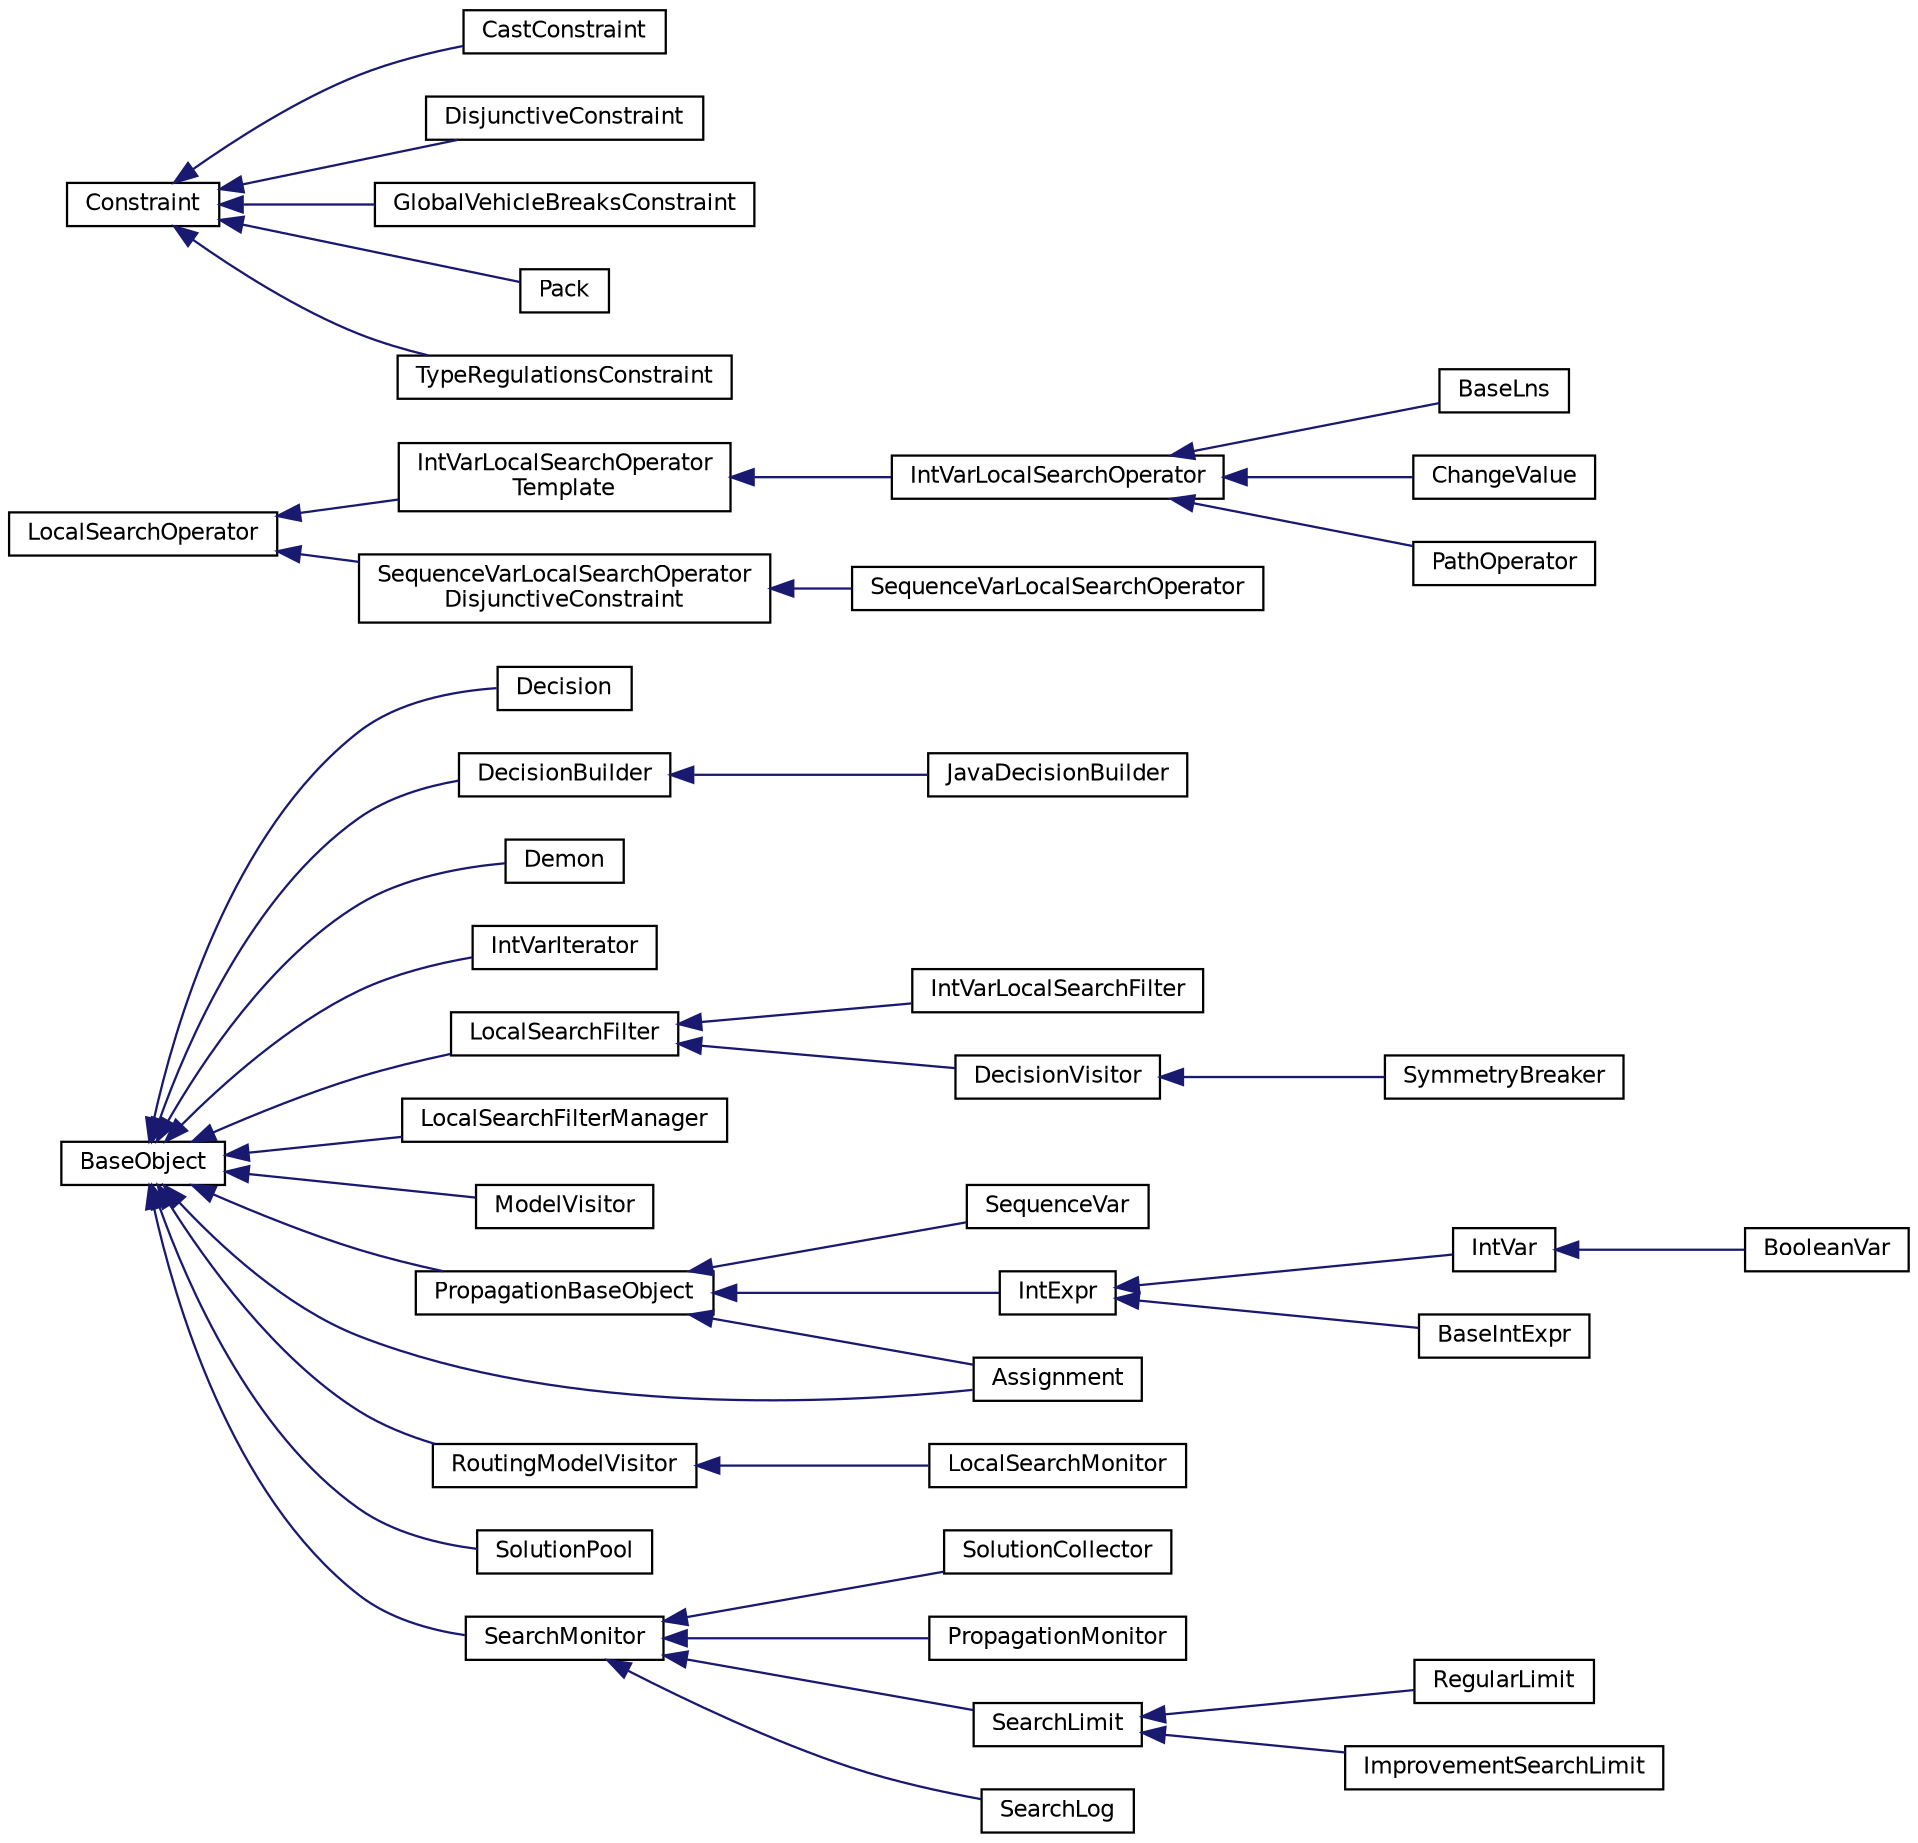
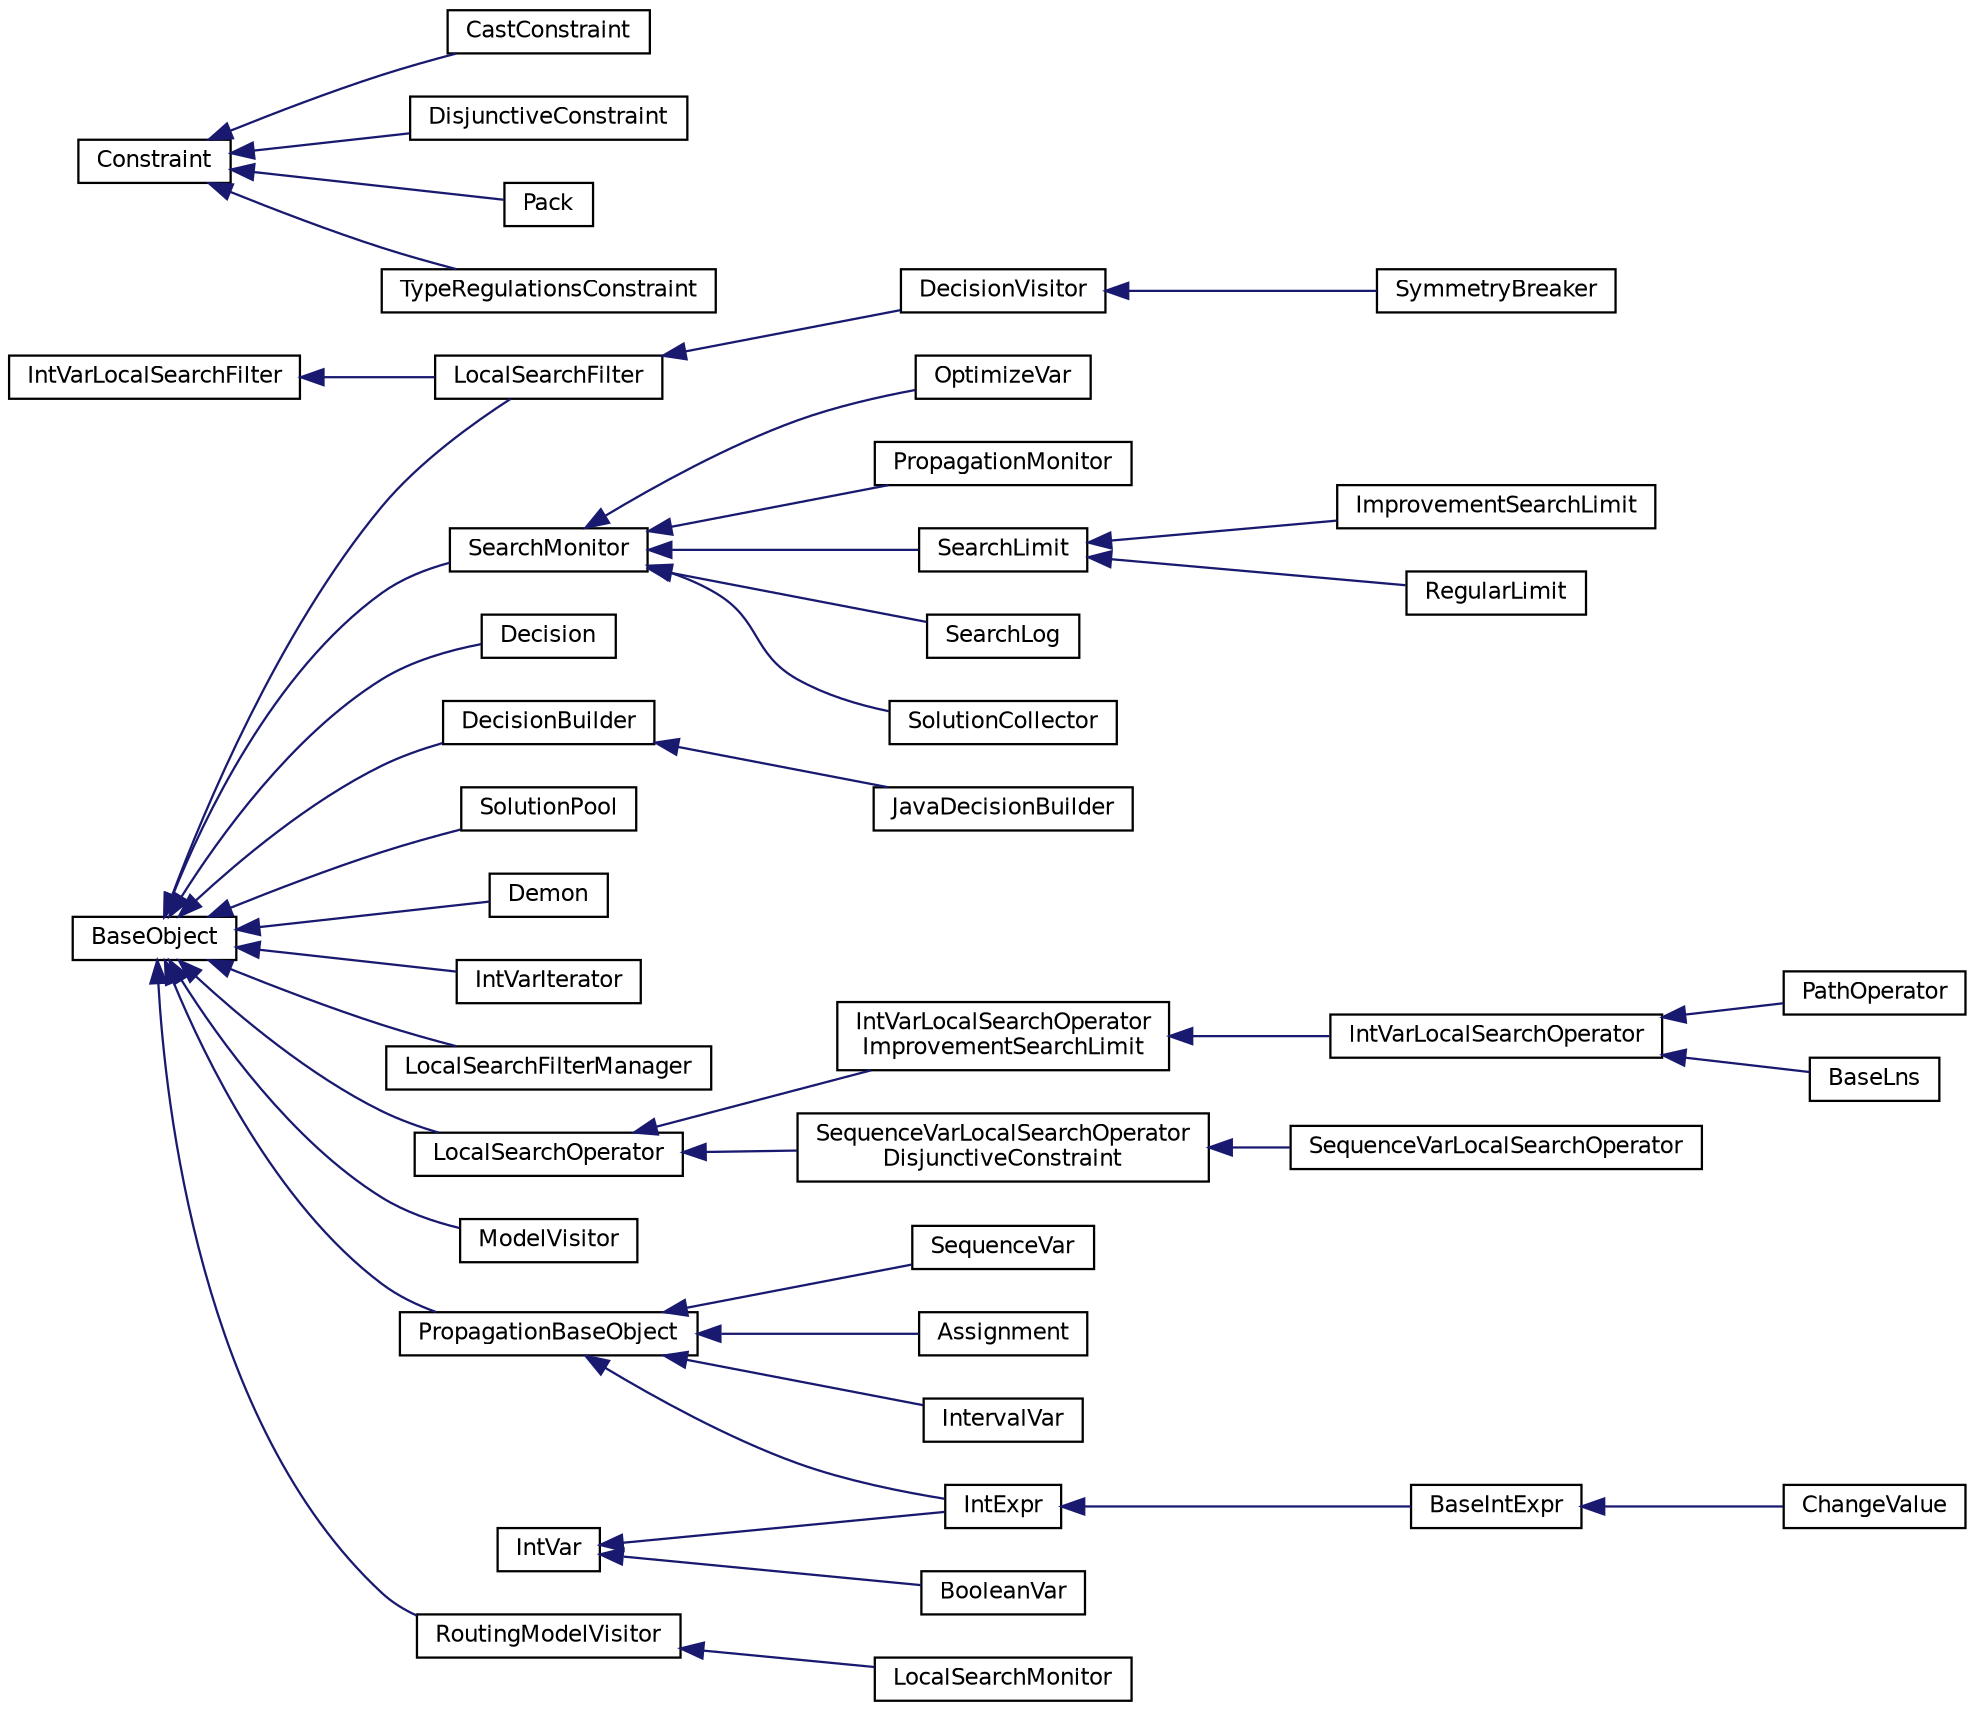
node "GlobalVehicleBreaksConstraint": removed
node "OptimizeVar": added
node "IntVarLocalSearchOperator Template": label "IntVarLocalSearchOperator Template" -> "IntVarLocalSearchOperator ImprovementSearchLimit"
edge "ChangeValue" -> "IntVarLocalSearchOperator": now "ChangeValue" -> "BaseIntExpr"
edge "IntVarLocalSearchFilter" -> "LocalSearchFilter": reversed
edge "IntVar" -> "IntExpr": reversed
edge "Assignment" -> "BaseObject": now "LocalSearchOperator" -> "BaseObject"
node "IntervalVar": added
